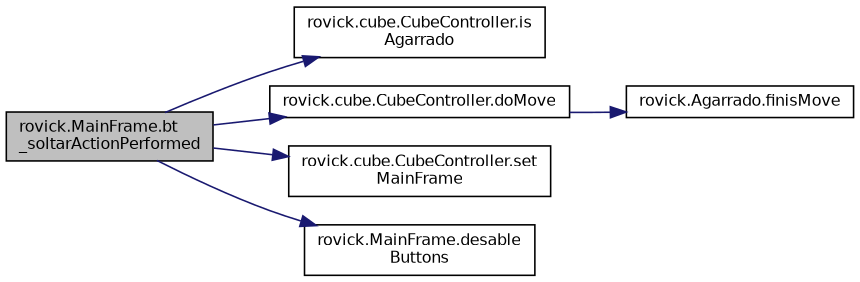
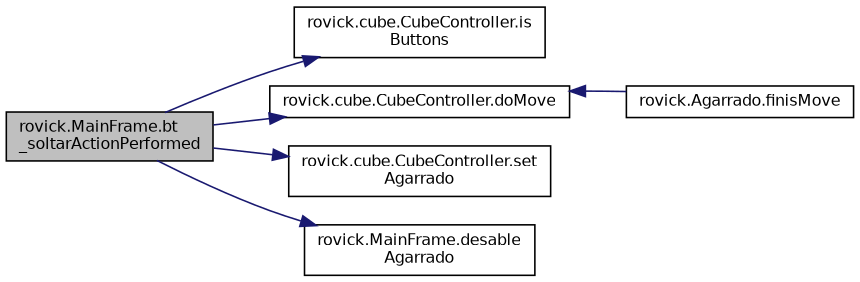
node "rovick.cube.CubeController.is Agarrado": label "rovick.cube.CubeController.is Agarrado" -> "rovick.cube.CubeController.is Buttons"
edge "rovick.cube.CubeController.doMove" -> "rovick.Agarrado.finisMove": reversed
node "rovick.cube.CubeController.set MainFrame": label "rovick.cube.CubeController.set MainFrame" -> "rovick.cube.CubeController.set Agarrado"
node "rovick.MainFrame.desable Buttons": label "rovick.MainFrame.desable Buttons" -> "rovick.MainFrame.desable Agarrado"
